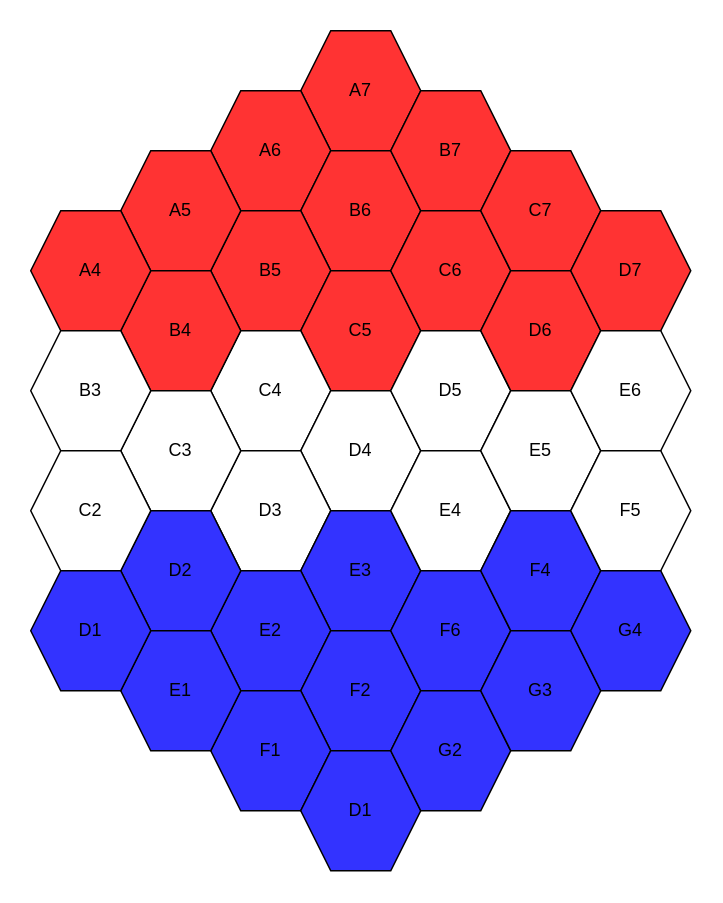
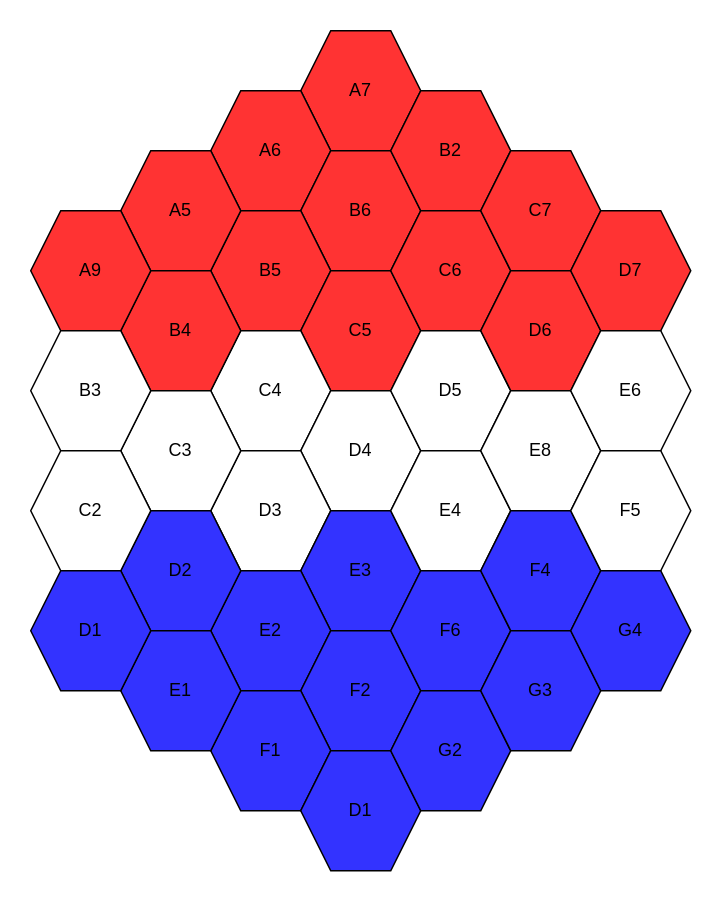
node "B7": label "B7" -> "B2"
node "A4": label "A4" -> "A9"
node "E5": label "E5" -> "E8"
